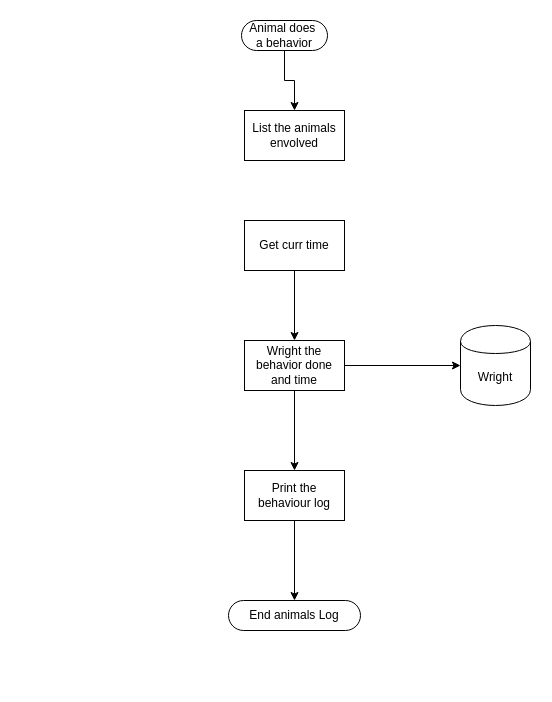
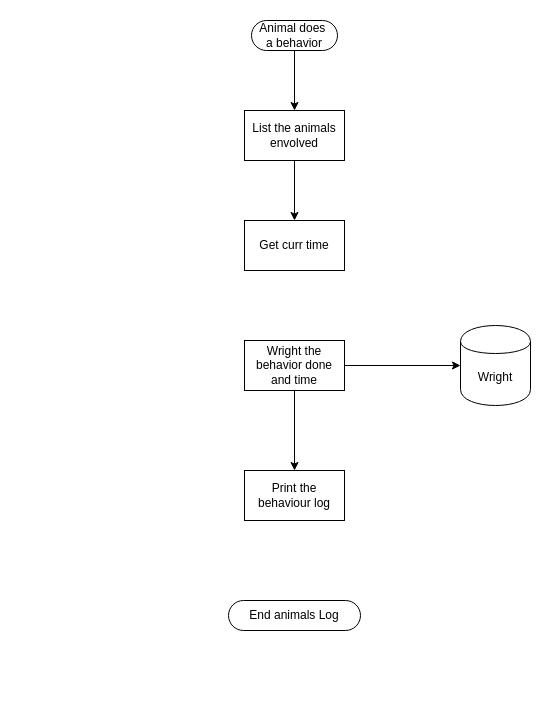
node "Animal does a behavior": moved (285, 36) -> (295, 36)
edge "List the animals envolved" -> "Get curr time": added
edge "Get curr time" -> "Wright the behavior done and time": removed
edge "Print the behaviour log" -> "End animals Log": removed
